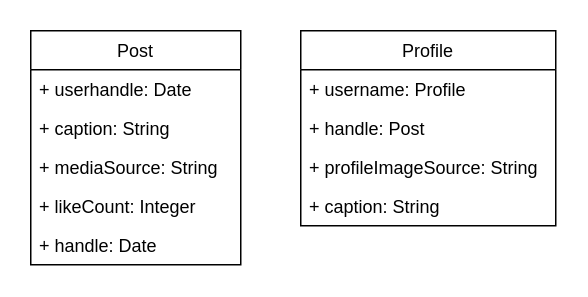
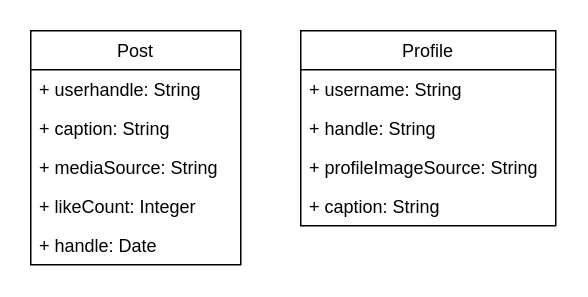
node "+ userhandle: Date": label "+ userhandle: Date" -> "+ userhandle: String"
node "+ username: Profile": label "+ username: Profile" -> "+ username: String"
node "+ handle: Post": label "+ handle: Post" -> "+ handle: String"
